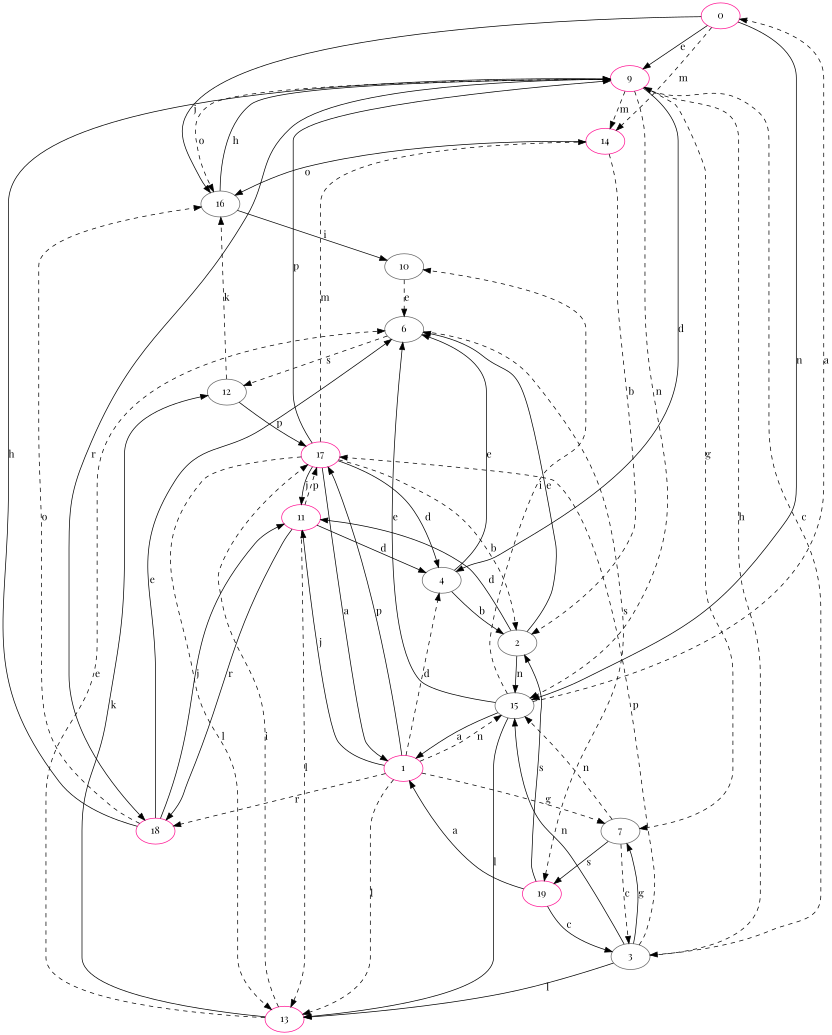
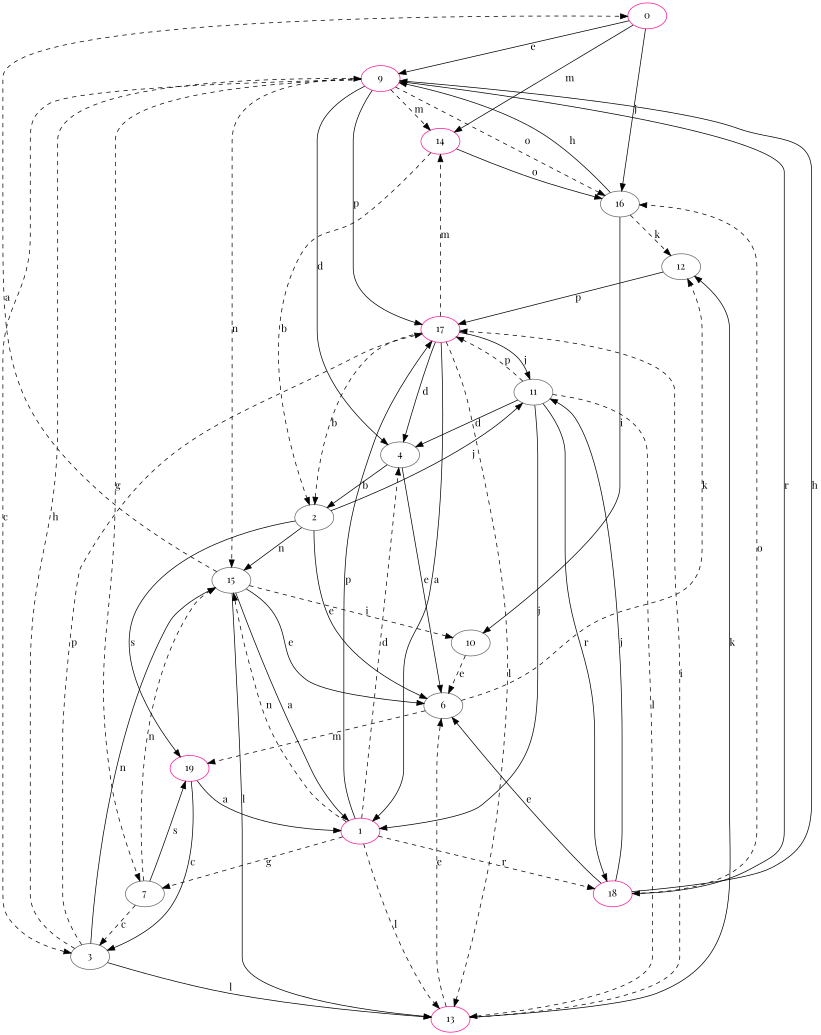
edge "0" -> "14": style dashed -> solid
edge "17" -> "9": reversed
edge "12" -> "16": reversed
edge "6" -> "12": label "s" -> "k"
edge "0" -> "15": removed, label "n"
node "11": color deeppink -> gray40
edge "2" -> "11": label "d" -> "j"
edge "6" -> "19": label "s" -> "m"
edge "1" -> "11": reversed
edge "19" -> "2": reversed
edge "3" -> "7": removed, label "g"
